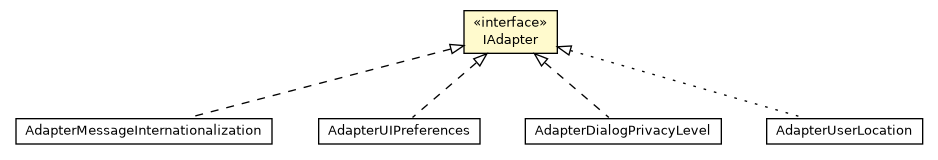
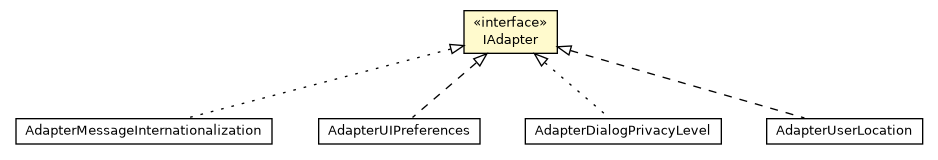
edge "AdapterMessageInternationalization" -> "IAdapter": style dashed -> dotted
edge "AdapterUserLocation" -> "IAdapter": style dotted -> dashed
edge "AdapterDialogPrivacyLevel" -> "IAdapter": style dashed -> dotted
